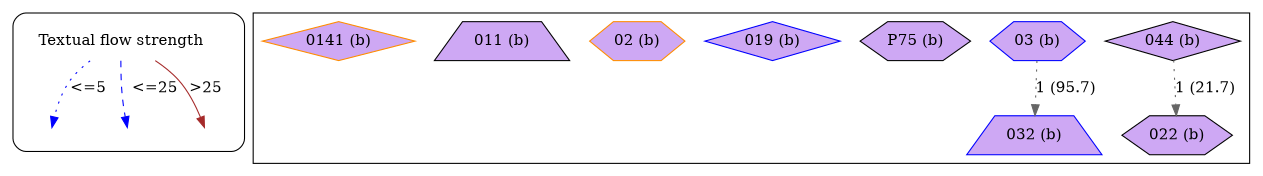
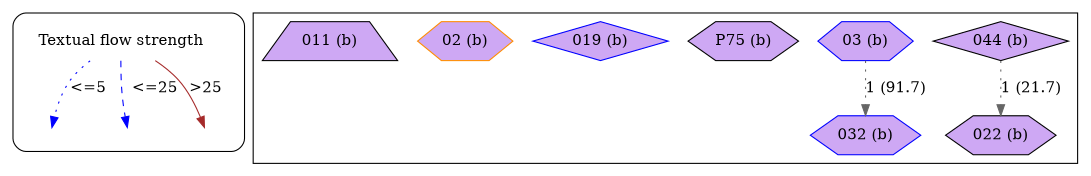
node "0141 (b)": removed
edge "03 (b)" -> "032 (b)": label "1 (95.7)" -> "1 (91.7)"
node "032 (b)": shape trapezium -> hexagon
